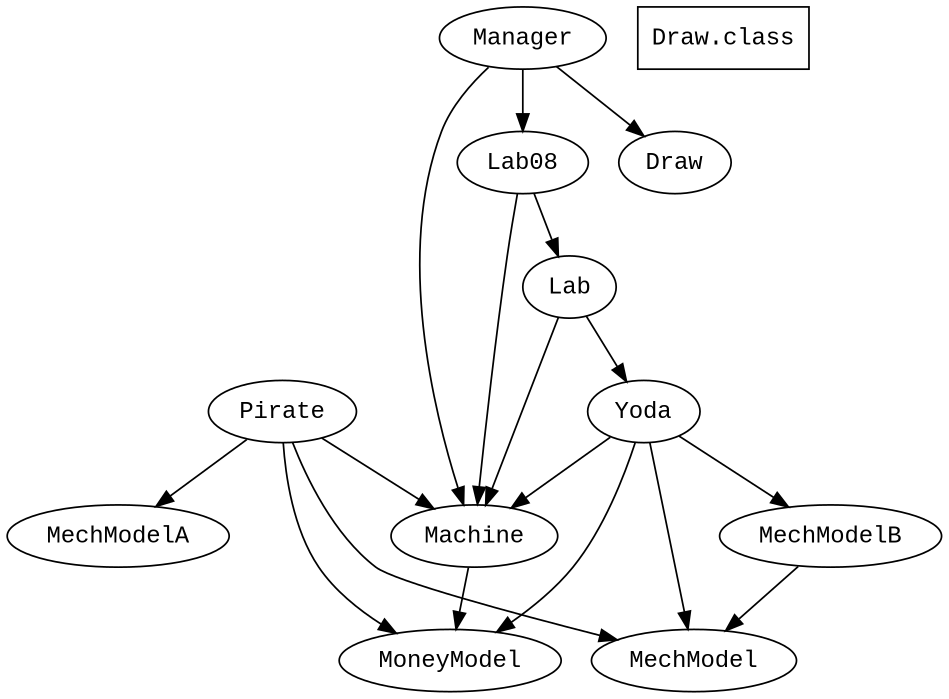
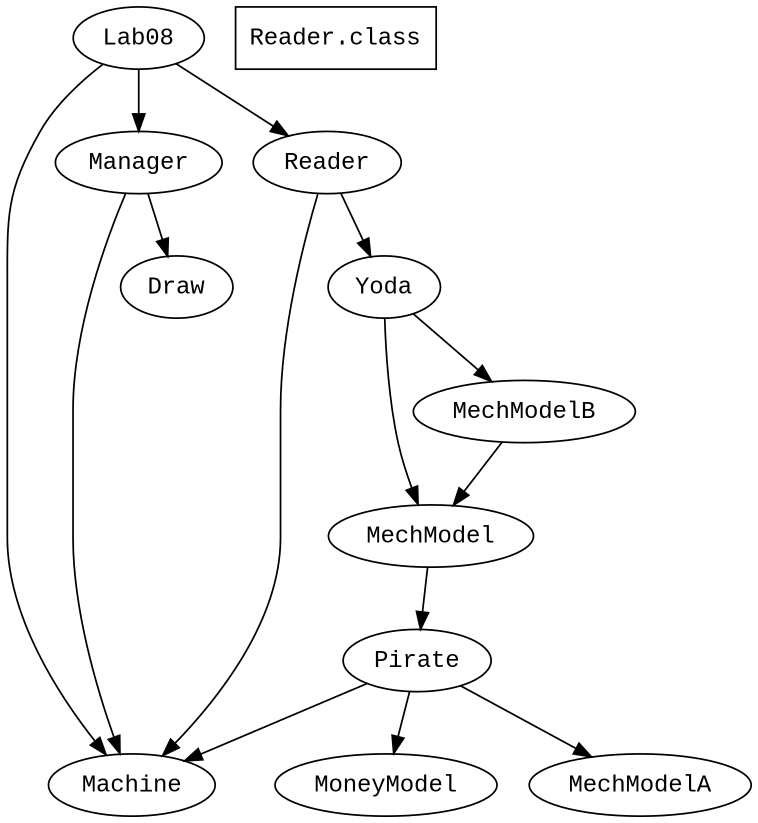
node "Draw.class": label "Draw.class" -> "Reader.class"
edge "Manager" -> "Lab08": reversed
node "Lab": label "Lab" -> "Reader"
edge "Yoda" -> "Machine": removed
edge "Yoda" -> "MoneyModel": removed
edge "Pirate" -> "MechModel": reversed
edge "Machine" -> "MoneyModel": removed
